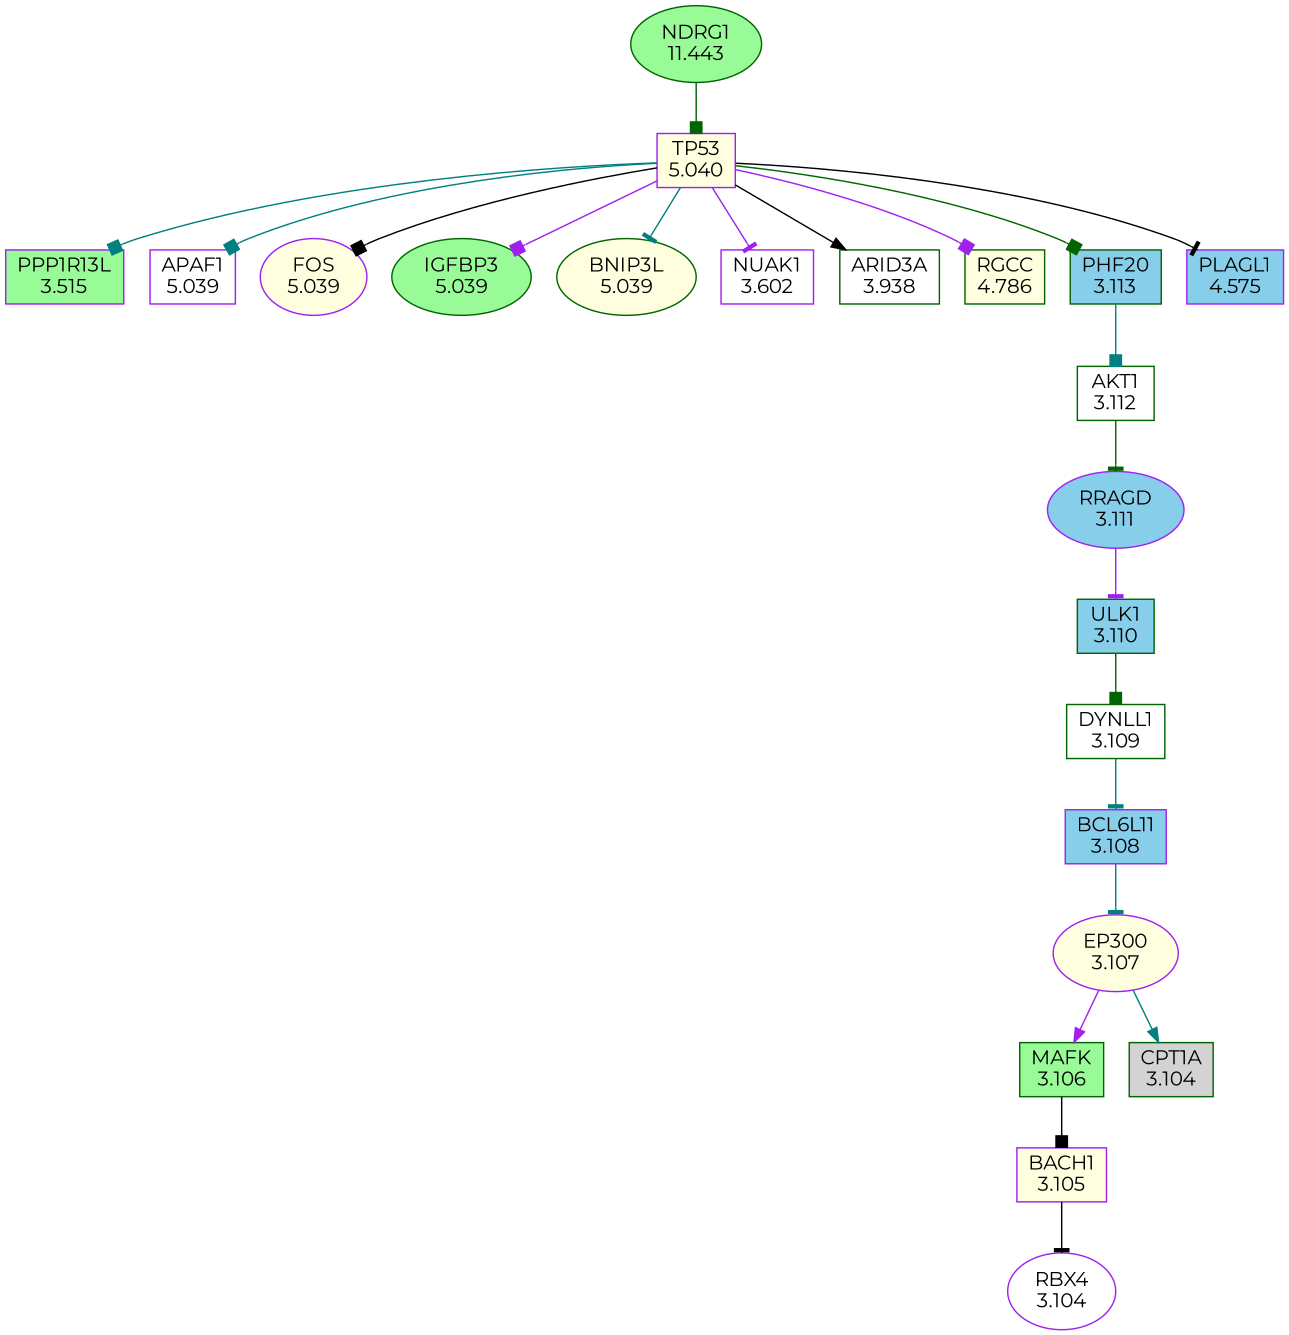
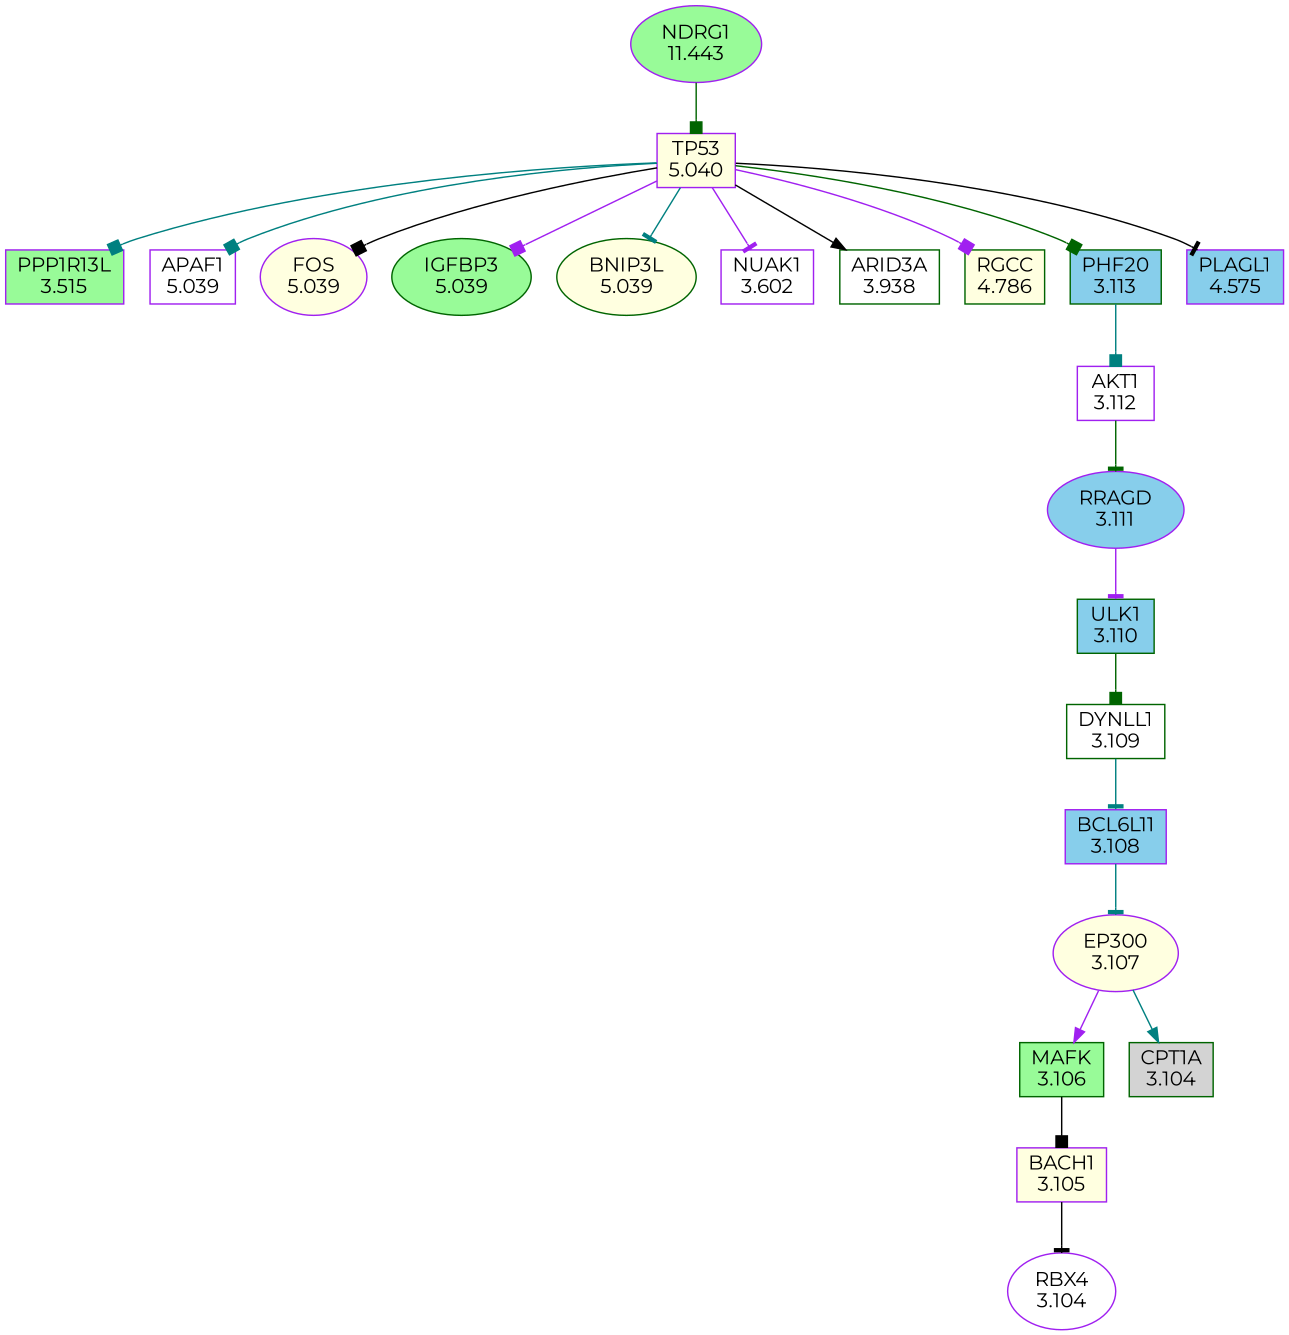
node "NDRG1 11.443": color darkgreen -> purple
node "AKT1 3.112": color darkgreen -> purple
